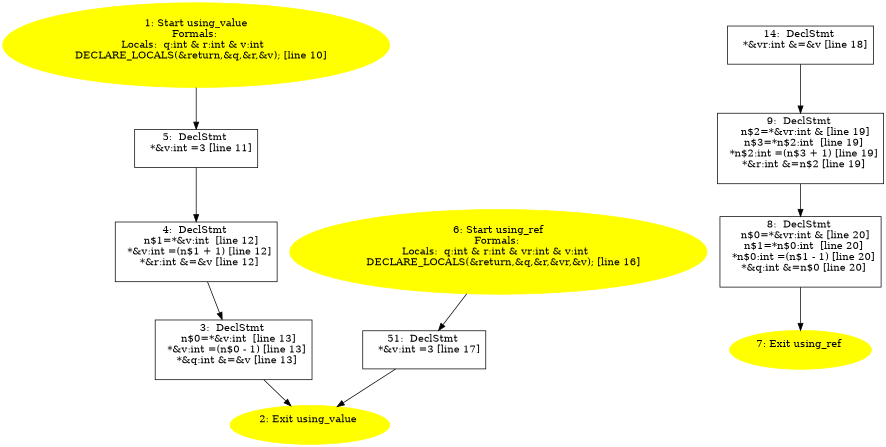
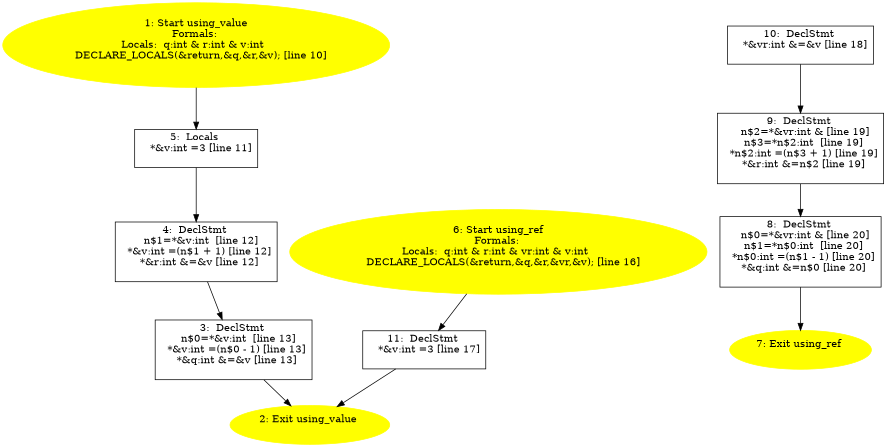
node "14:  DeclStmt *&vr:int &=&v [line 18]": label "14:  DeclStmt *&vr:int &=&v [line 18]" -> "10:  DeclStmt *&vr:int &=&v [line 18]"
node "5:  DeclStmt *&v:int =3 [line 11]": label "5:  DeclStmt *&v:int =3 [line 11]" -> "5:  Locals *&v:int =3 [line 11]"
node "51:  DeclStmt *&v:int =3 [line 17]": label "51:  DeclStmt *&v:int =3 [line 17]" -> "11:  DeclStmt *&v:int =3 [line 17]"
